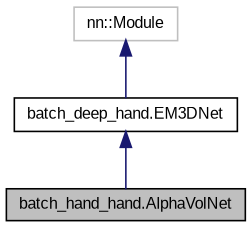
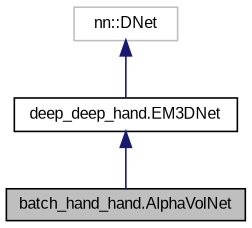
node "nn::Module": label "nn::Module" -> "nn::DNet"
node "batch_deep_hand.EM3DNet": label "batch_deep_hand.EM3DNet" -> "deep_deep_hand.EM3DNet"
